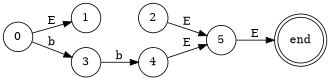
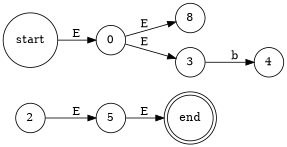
node "1": label "1" -> "8"
node "start": added
edge "0" -> "3": label "b" -> "E"
edge "4" -> "5": removed, label "E"
